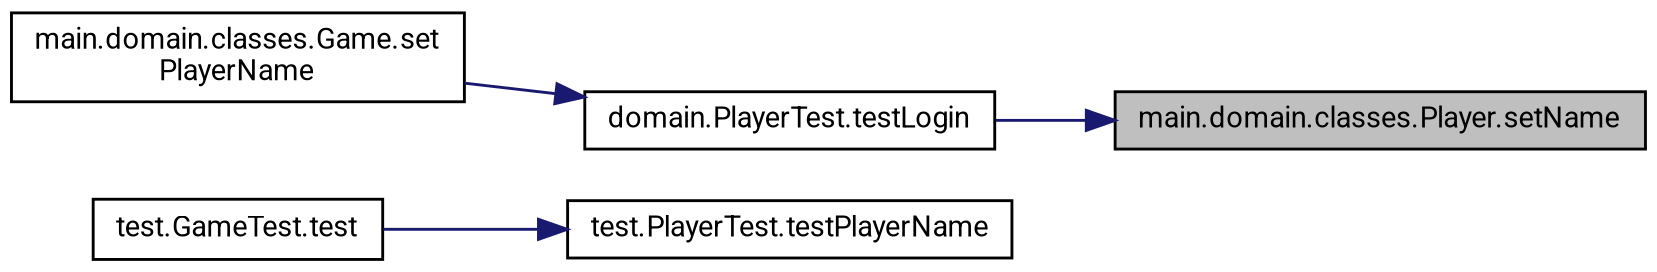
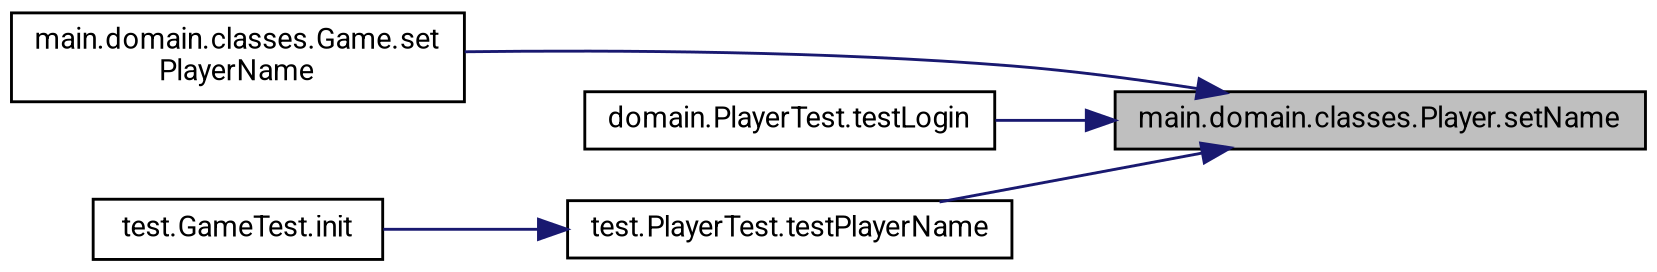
edge "main.domain.classes.Game.set PlayerName" -> "domain.PlayerTest.testLogin": now "main.domain.classes.Game.set PlayerName" -> "main.domain.classes.Player.setName"
edge "test.PlayerTest.testPlayerName" -> "main.domain.classes.Player.setName": added
node "test.GameTest.test": label "test.GameTest.test" -> "test.GameTest.init"
